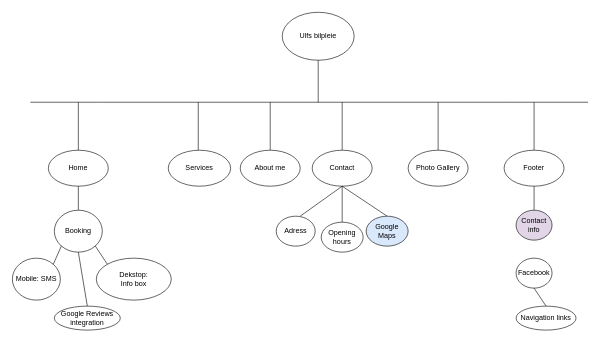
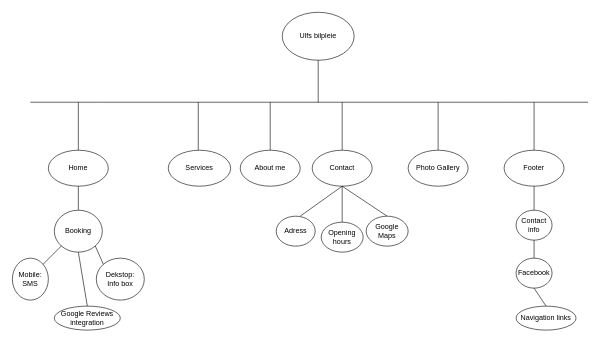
node "Contact info": fillcolor #e1d5e7 -> #ffffff
node "Google Maps": fillcolor #dae8fc -> #ffffff
edge "Contact info" -- "Facebook": added
node "Mobile: SMS": size 48x42 -> 36x42
node "Dekstop: Info box": size 75x42 -> 48x42
